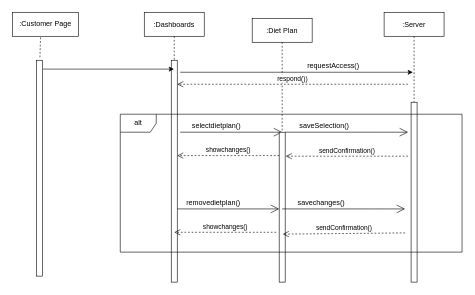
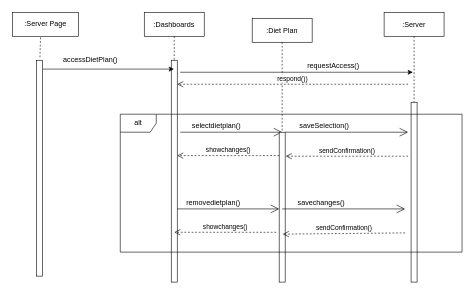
node ":Customer Page": label ":Customer Page" -> ":Server Page"
node "accessDietPlan()": added
